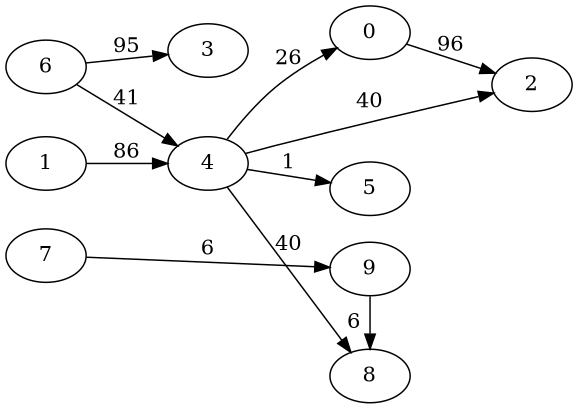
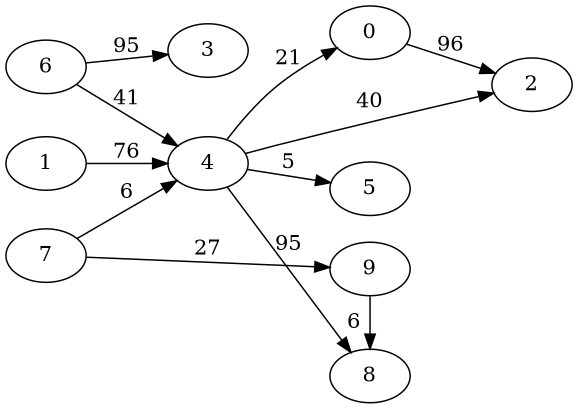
edge "4" -> "0": label "26" -> "21"
edge "1" -> "4": label "86" -> "76"
edge "4" -> "5": label "1" -> "5"
edge "7" -> "4": added, label "6"
edge "4" -> "8": label "40" -> "95"
edge "7" -> "9": label "6" -> "27"
